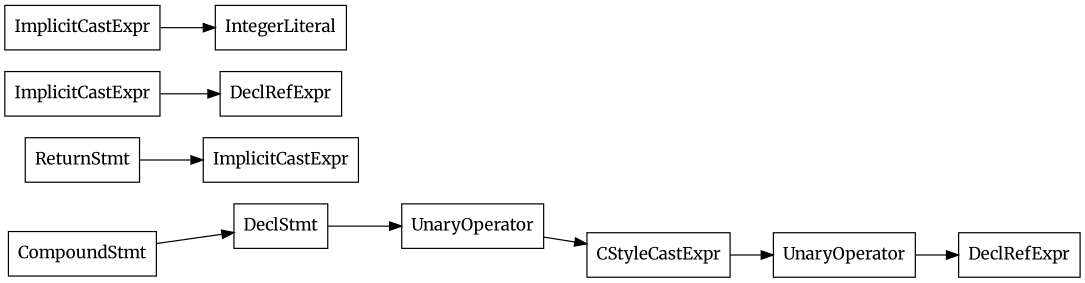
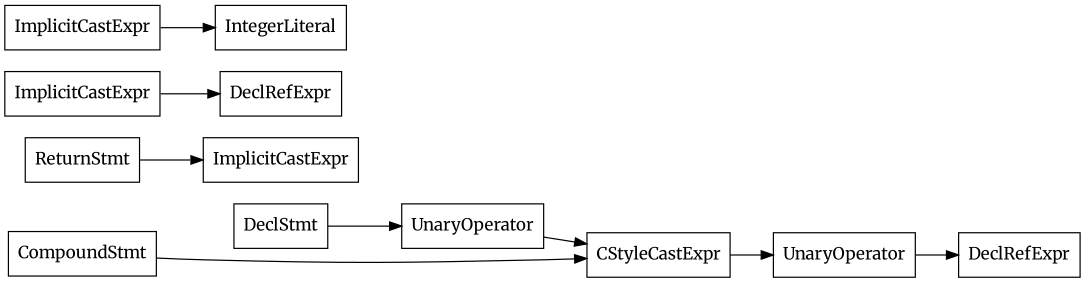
edge "CompoundStmt" -> "DeclStmt": now "CompoundStmt" -> "CStyleCastExpr"
